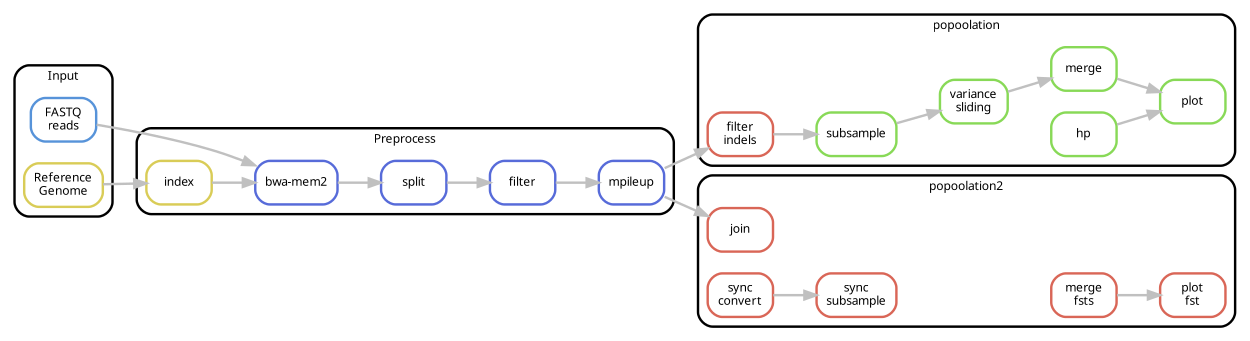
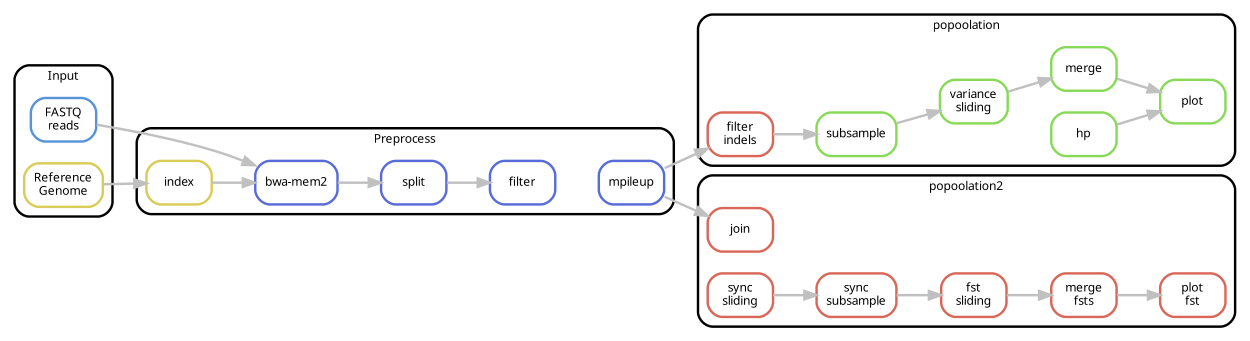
edge "filter" -> "mpileup": removed
node "sync convert": label "sync convert" -> "sync sliding"
node "fst sliding": added
